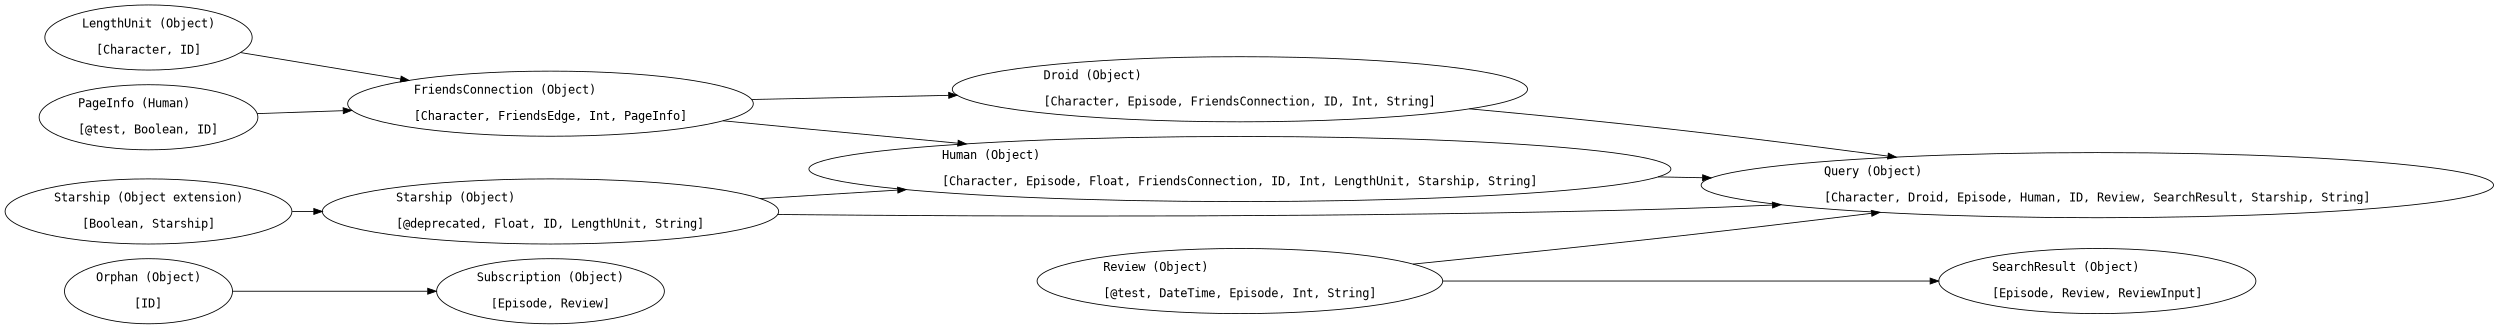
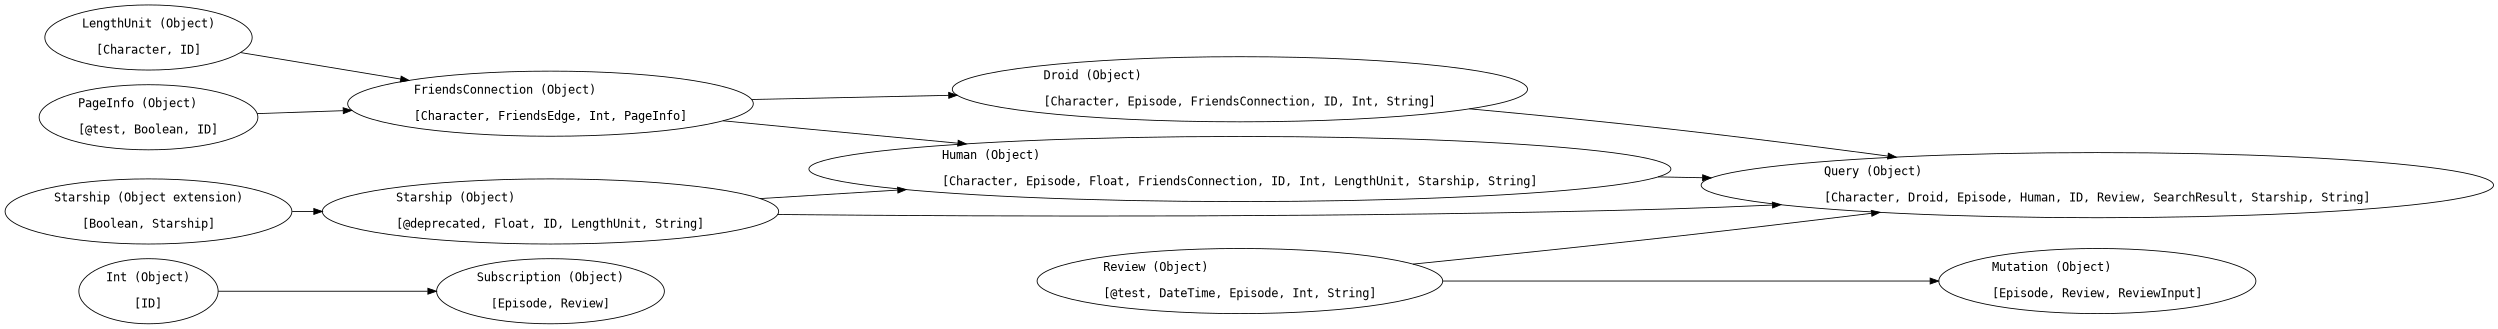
node "PageInfo (Human) [@test, Boolean, ID]": label "PageInfo (Human) [@test, Boolean, ID]" -> "PageInfo (Object) [@test, Boolean, ID]"
node "SearchResult (Object) [Episode, Review, ReviewInput]": label "SearchResult (Object) [Episode, Review, ReviewInput]" -> "Mutation (Object) [Episode, Review, ReviewInput]"
node "Orphan (Object) [ID]": label "Orphan (Object) [ID]" -> "Int (Object) [ID]"
